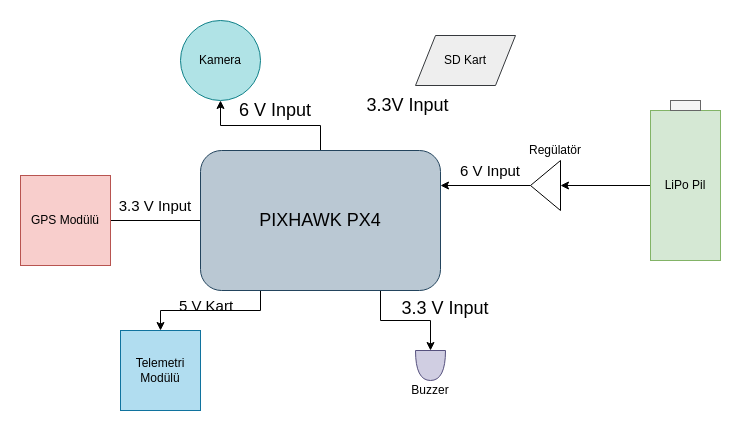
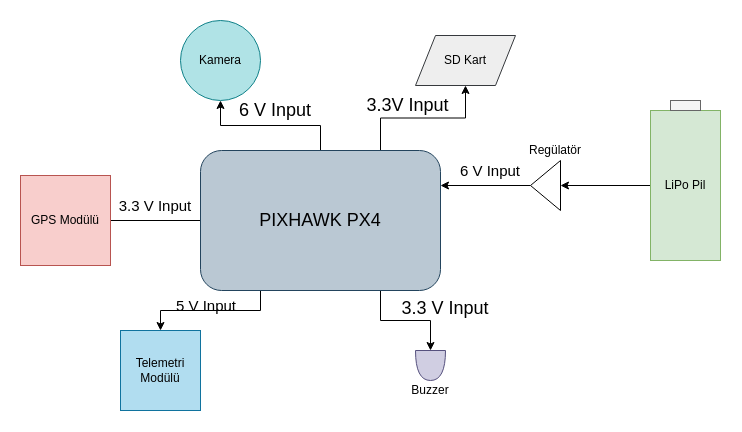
edge "PIXHAWK PX4" -> "SD Kart": added
node "5 V Kart": label "5 V Kart" -> "5 V Input"
